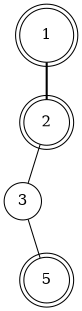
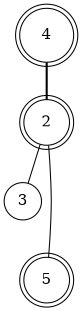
node "1": label "1" -> "4"
edge "3" -- "5": now "2" -- "5"
